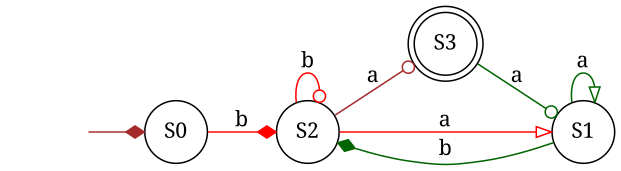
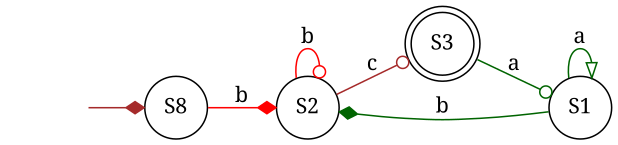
edge "S2" -> "S3": label "a" -> "c"
node "S0": label "S0" -> "S8"
edge "S2" -> "S1": removed, label "a"
